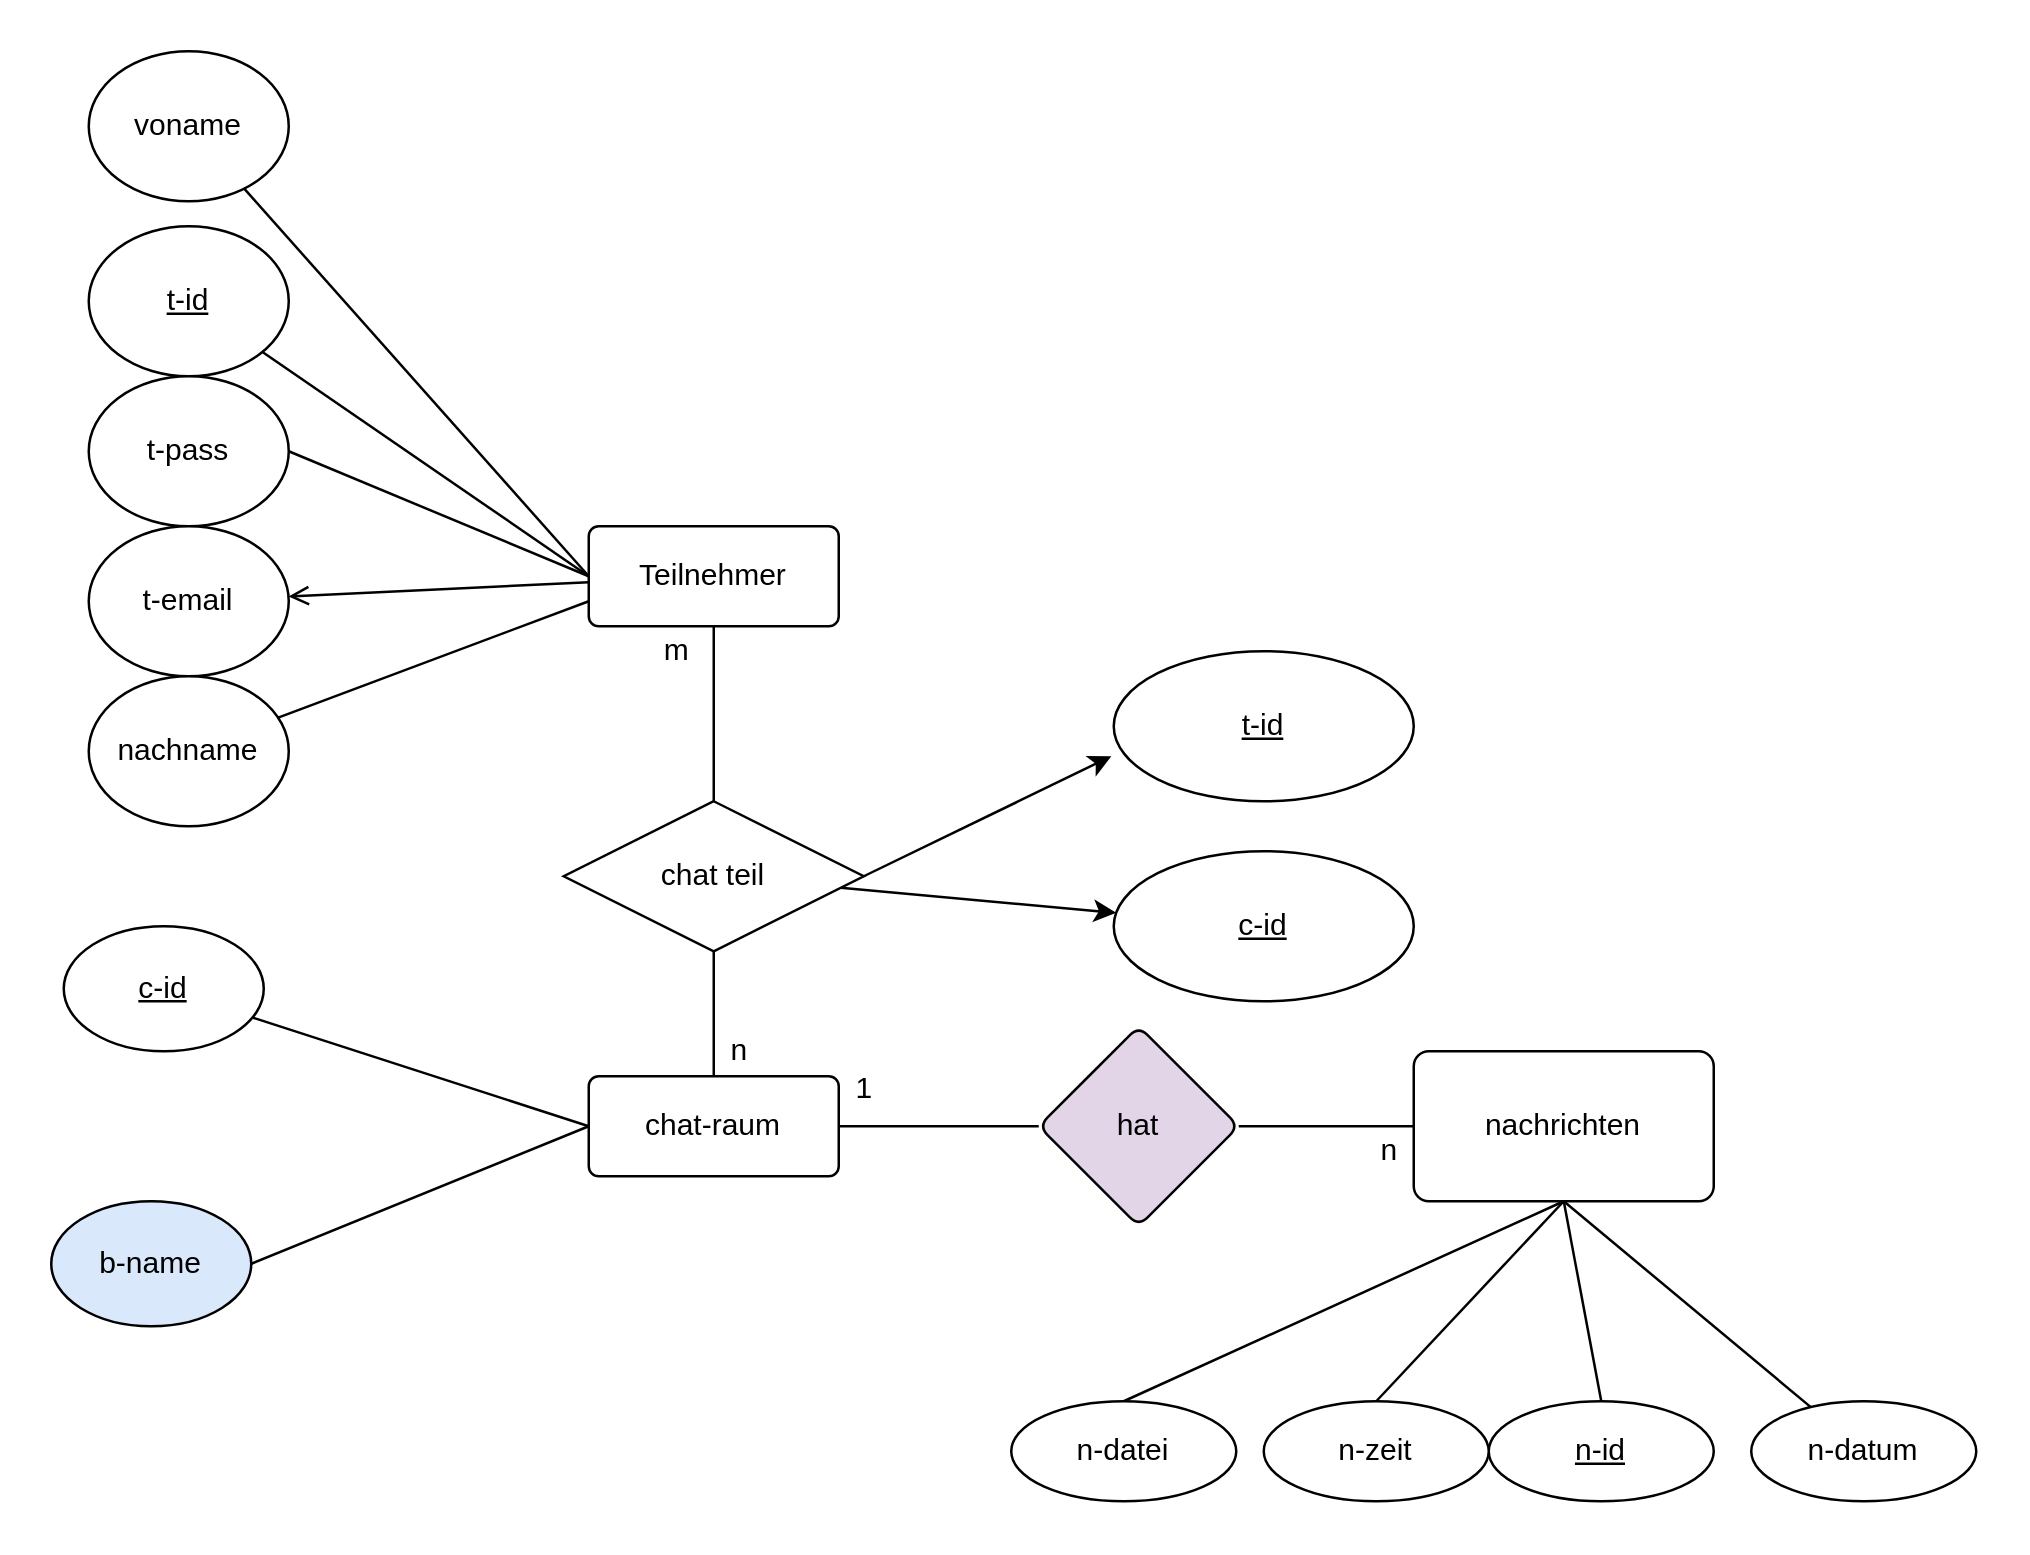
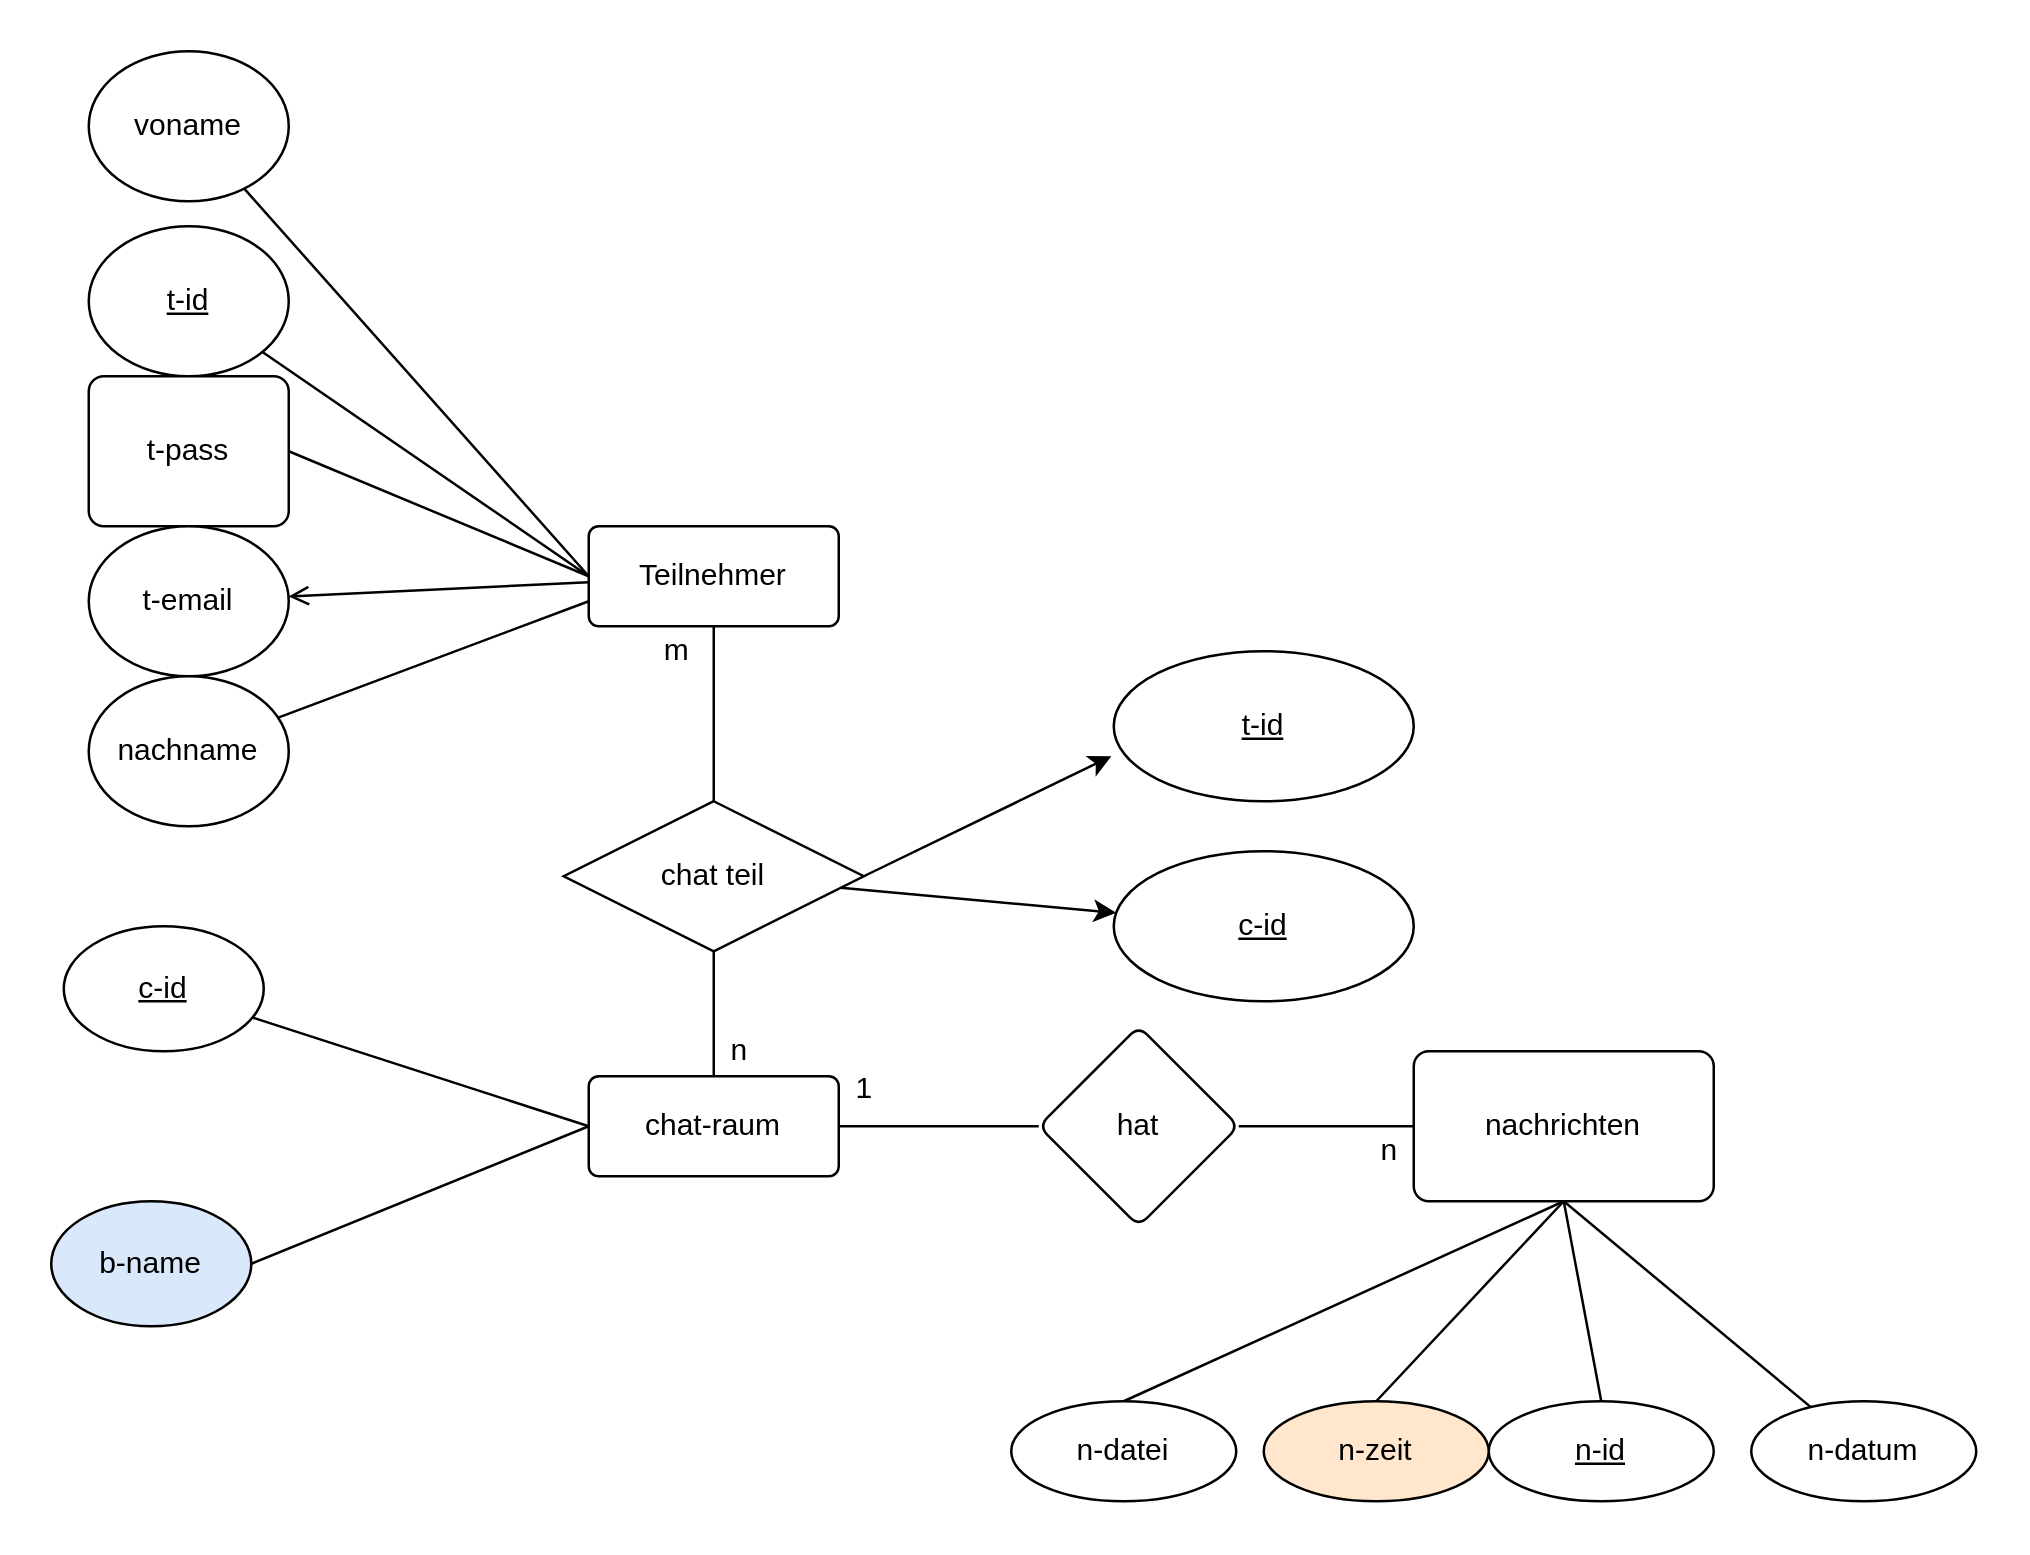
node "t-pass": shape ellipse -> rounded rectangle
node "hat": fillcolor #e1d5e7 -> #ffffff
node "n-zeit": fillcolor #ffffff -> #ffe6cc
